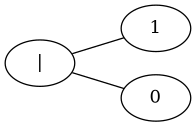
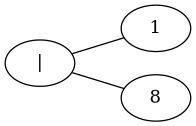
node "0": label "0" -> "8"
